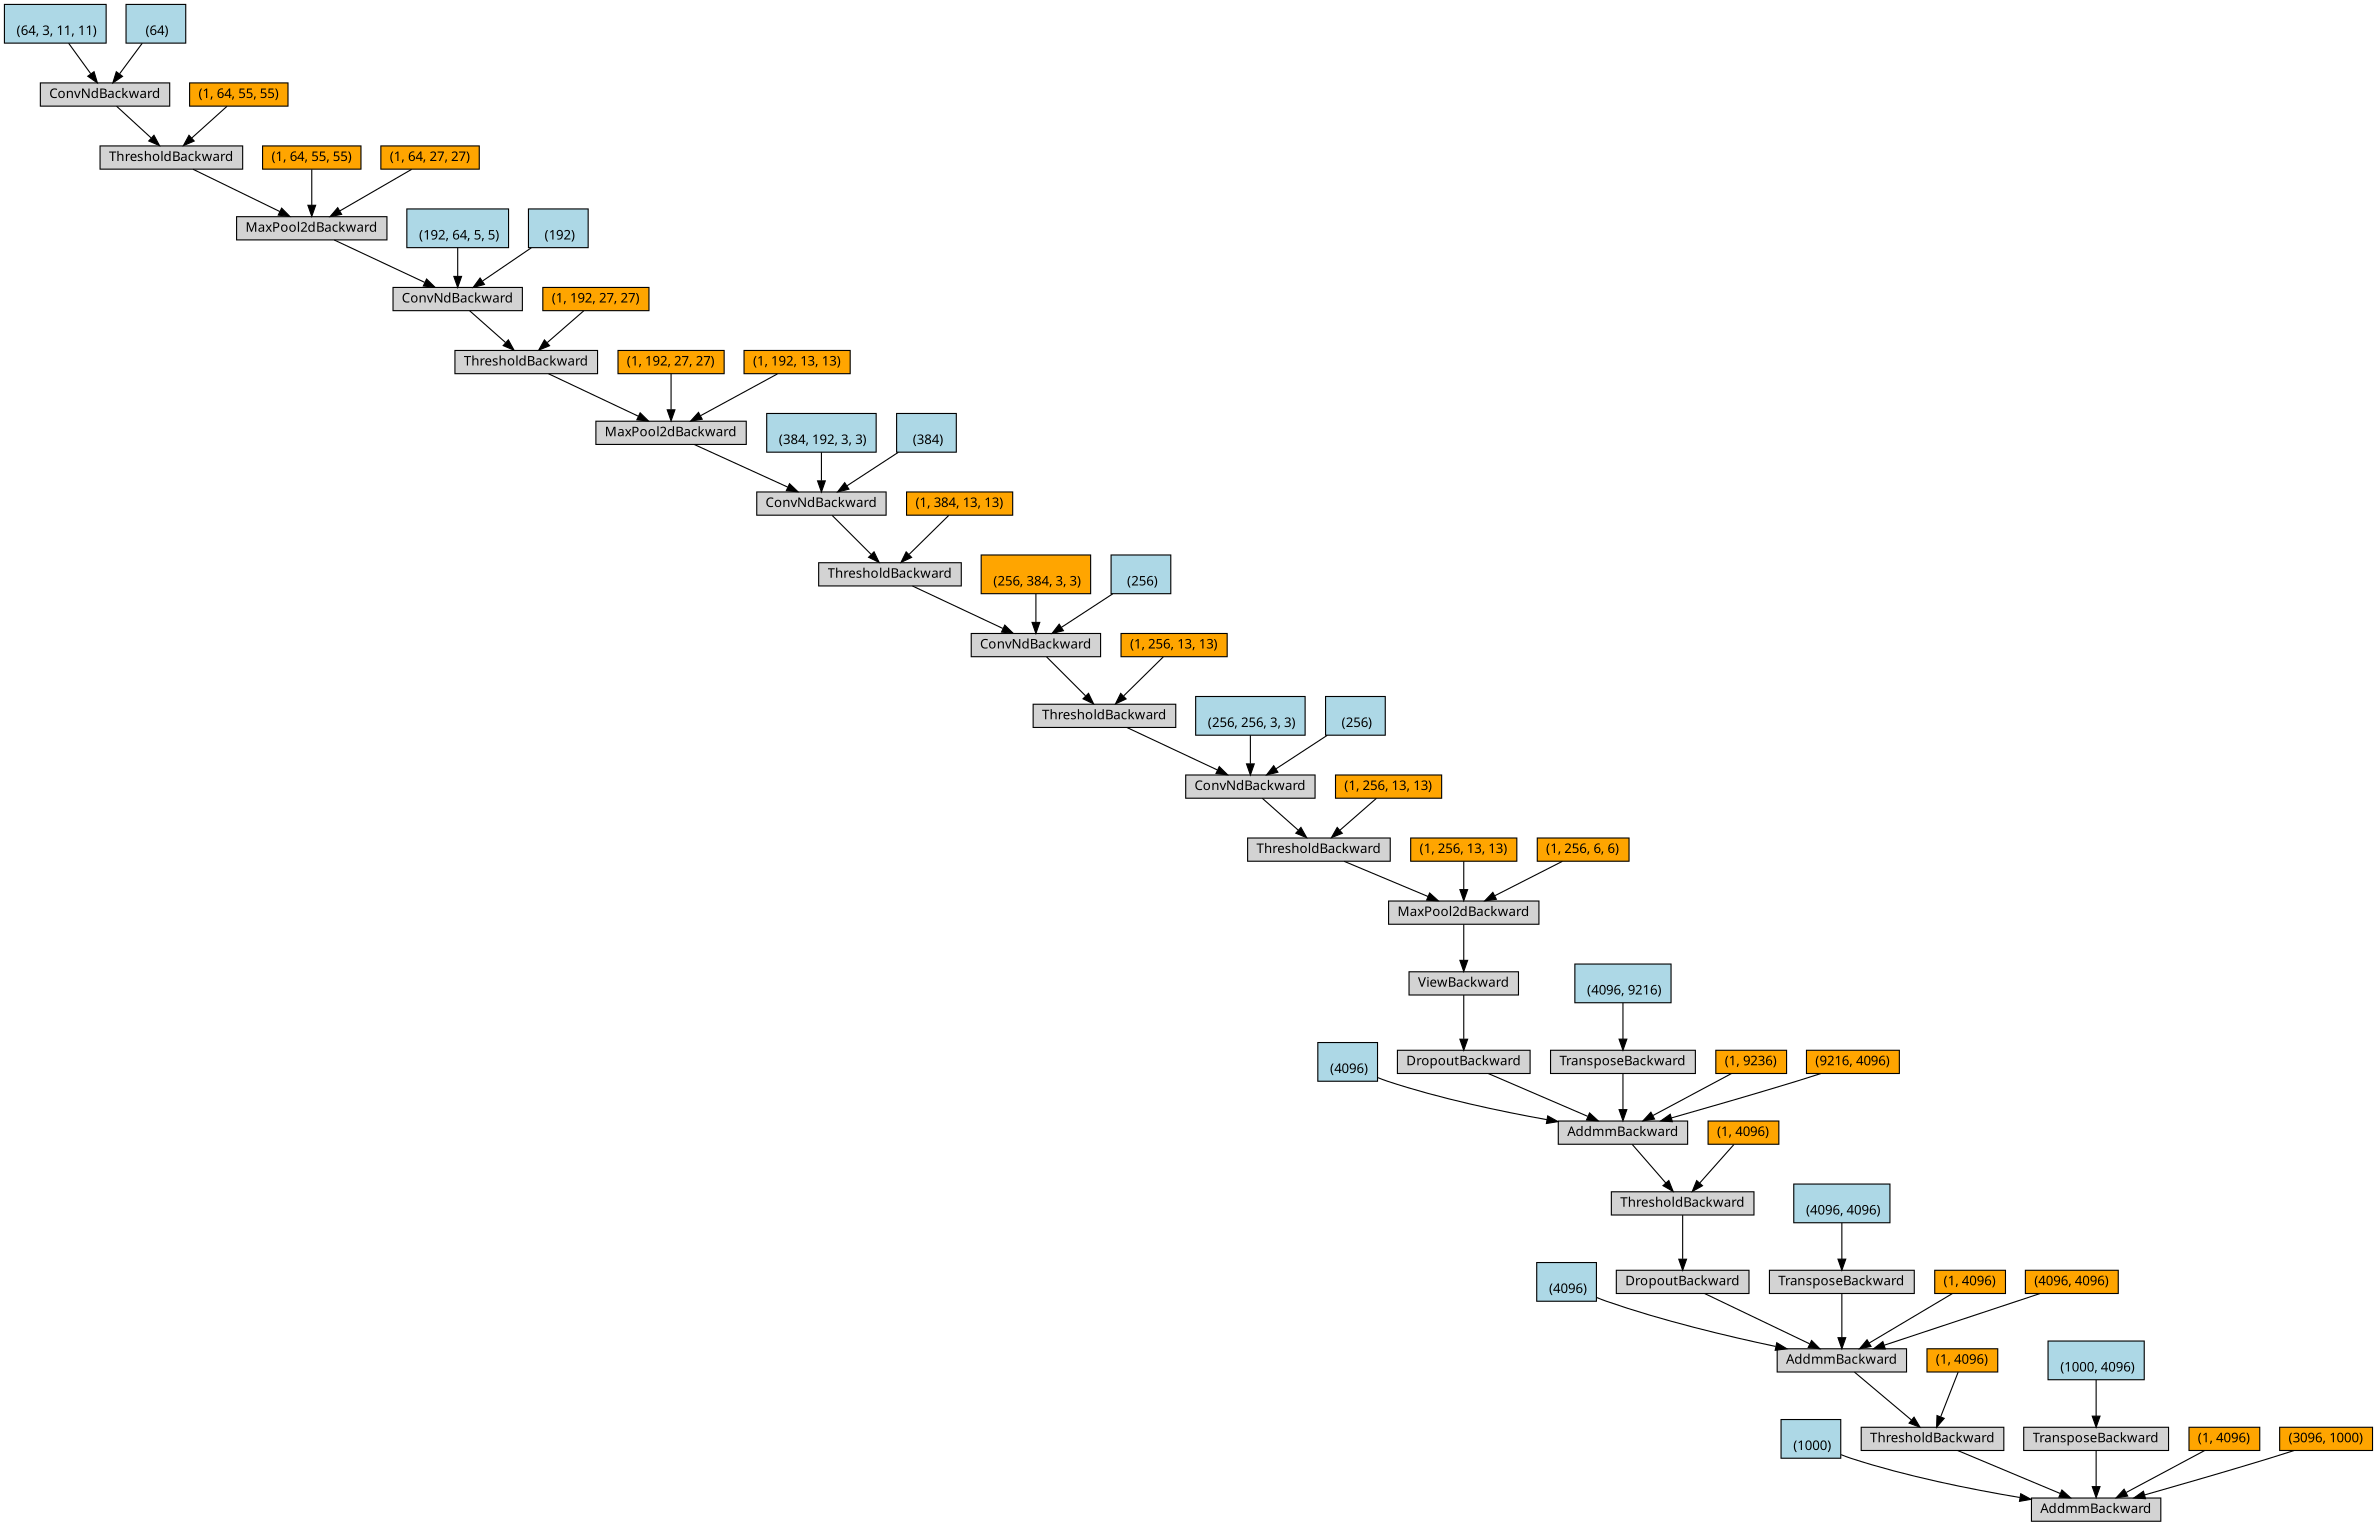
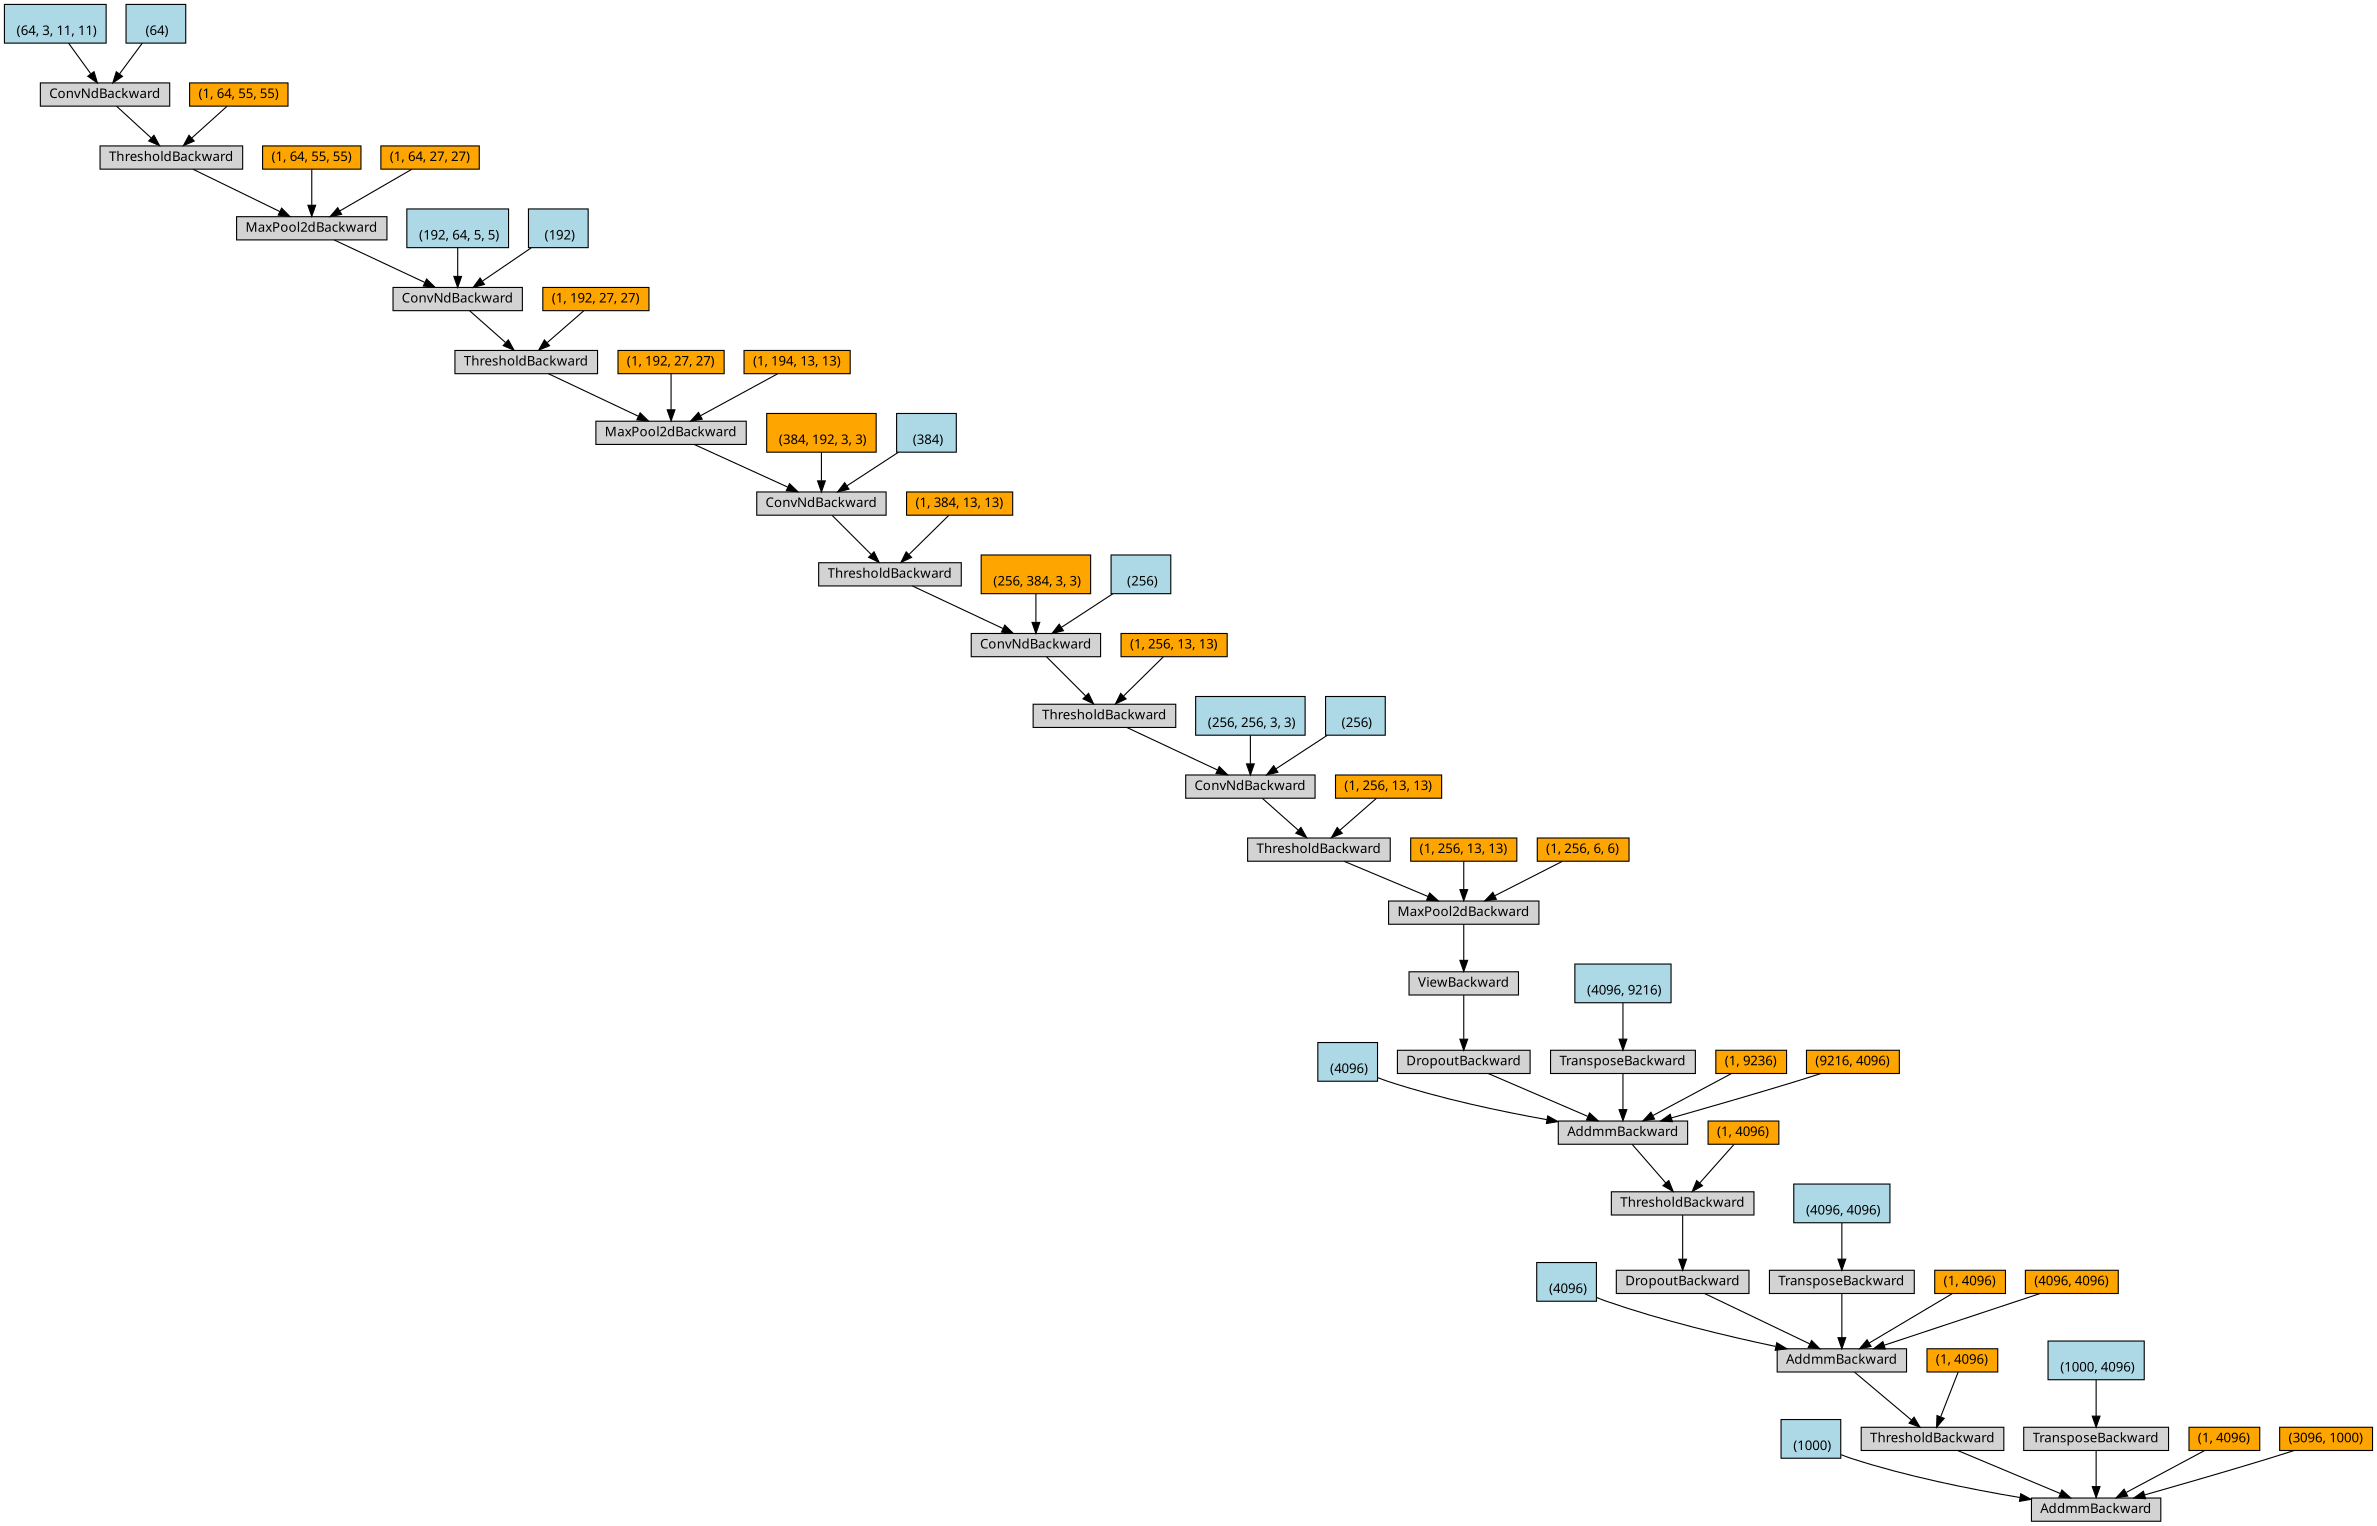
node "(1, 192, 13, 13)": label "(1, 192, 13, 13)" -> "(1, 194, 13, 13)"
node "(384, 192, 3, 3)": fillcolor lightblue -> orange
